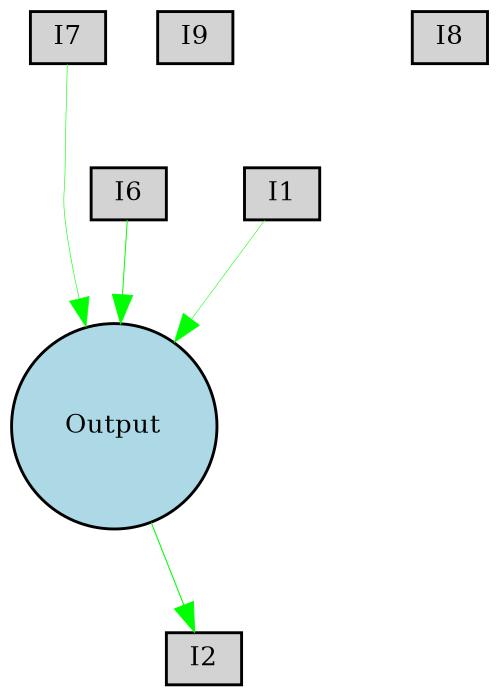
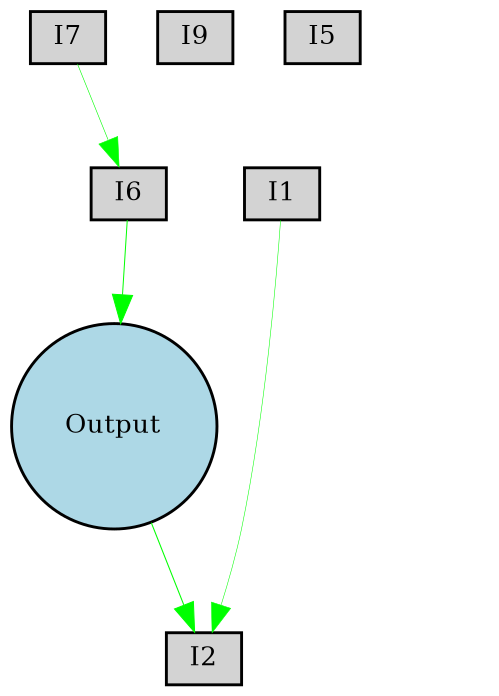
node "I5": added
node "I8": removed
edge "I7" -> "Output": now "I7" -> "I6"
edge "I1" -> "Output": now "I1" -> "I2"
